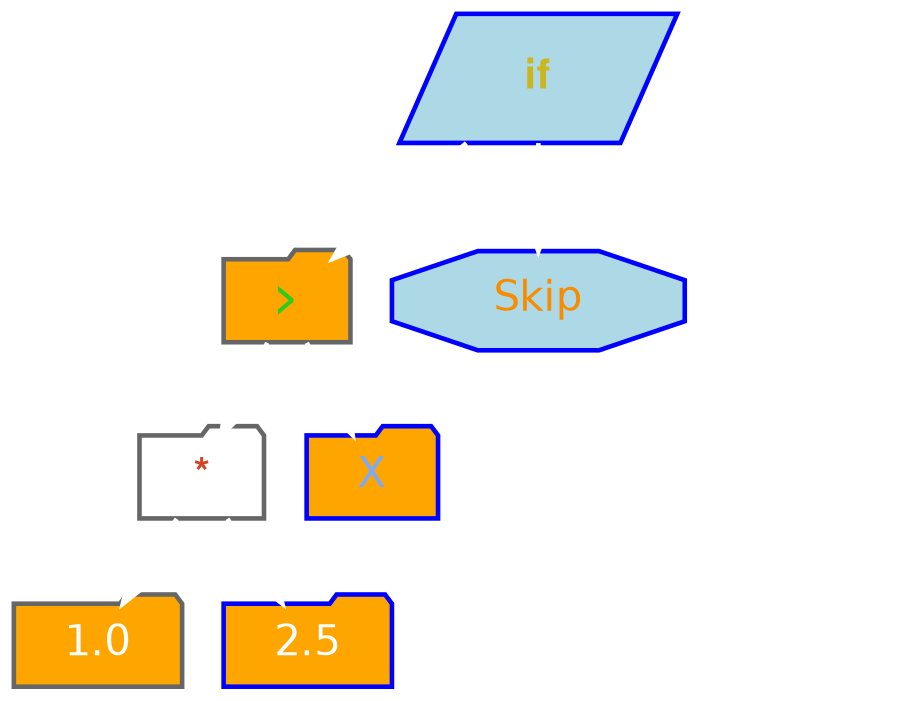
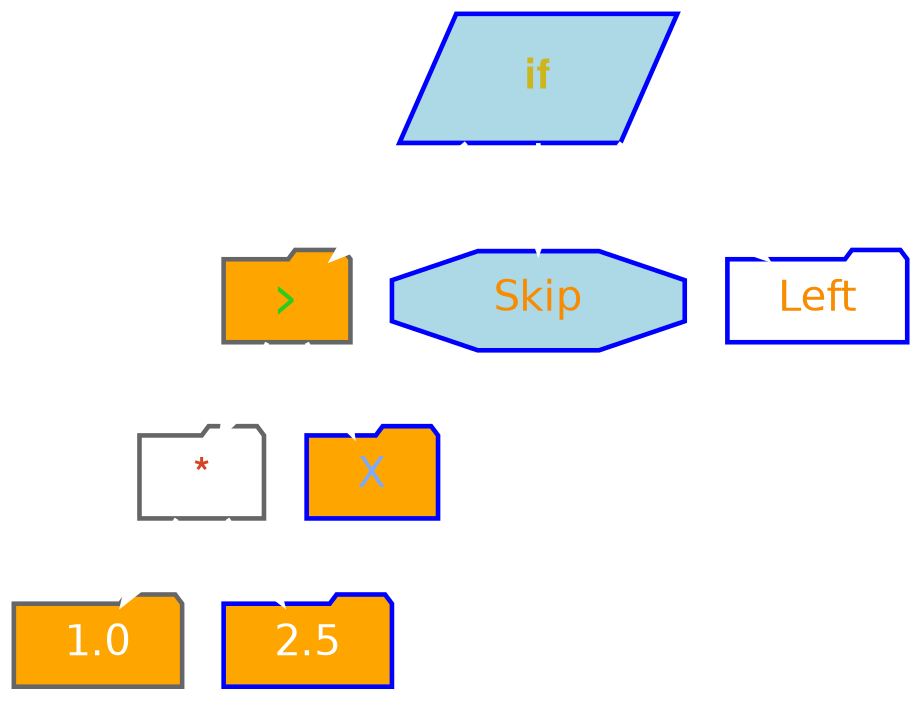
node "Left": added
